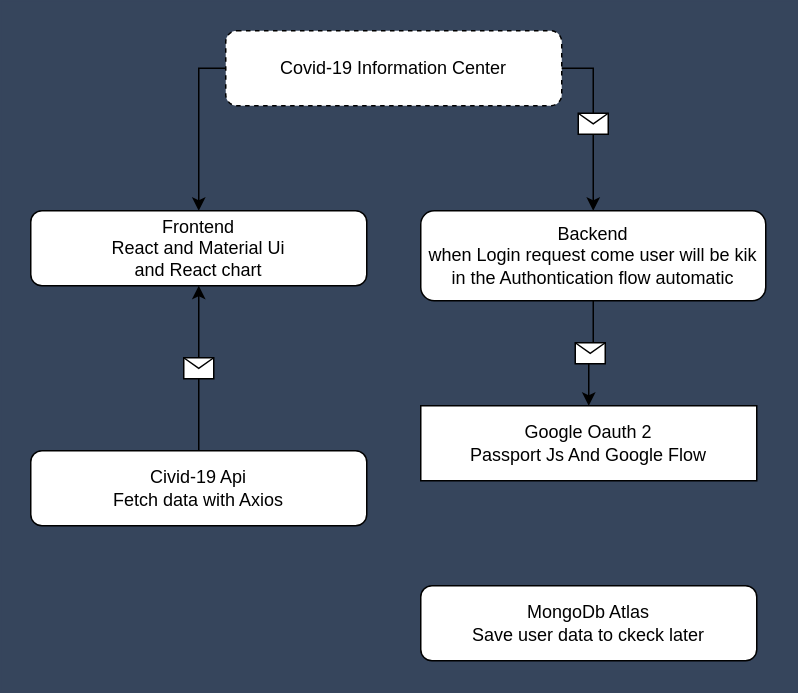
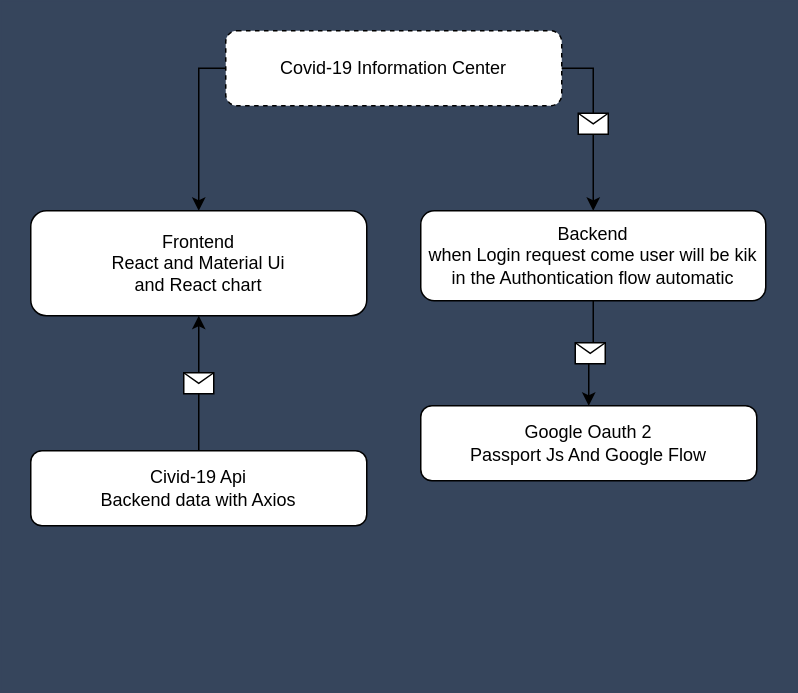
node "Frontend React and Material Ui and React chart": size 336x75 -> 336x105
node "Google Oauth 2 Passport Js And Google Flow": shape rectangle -> rounded rectangle
node "Civid-19 Api Fetch data with Axios": label "Civid-19 Api Fetch data with Axios" -> "Civid-19 Api Backend data with Axios"
node "MongoDb Atlas Save user data to ckeck later": removed
